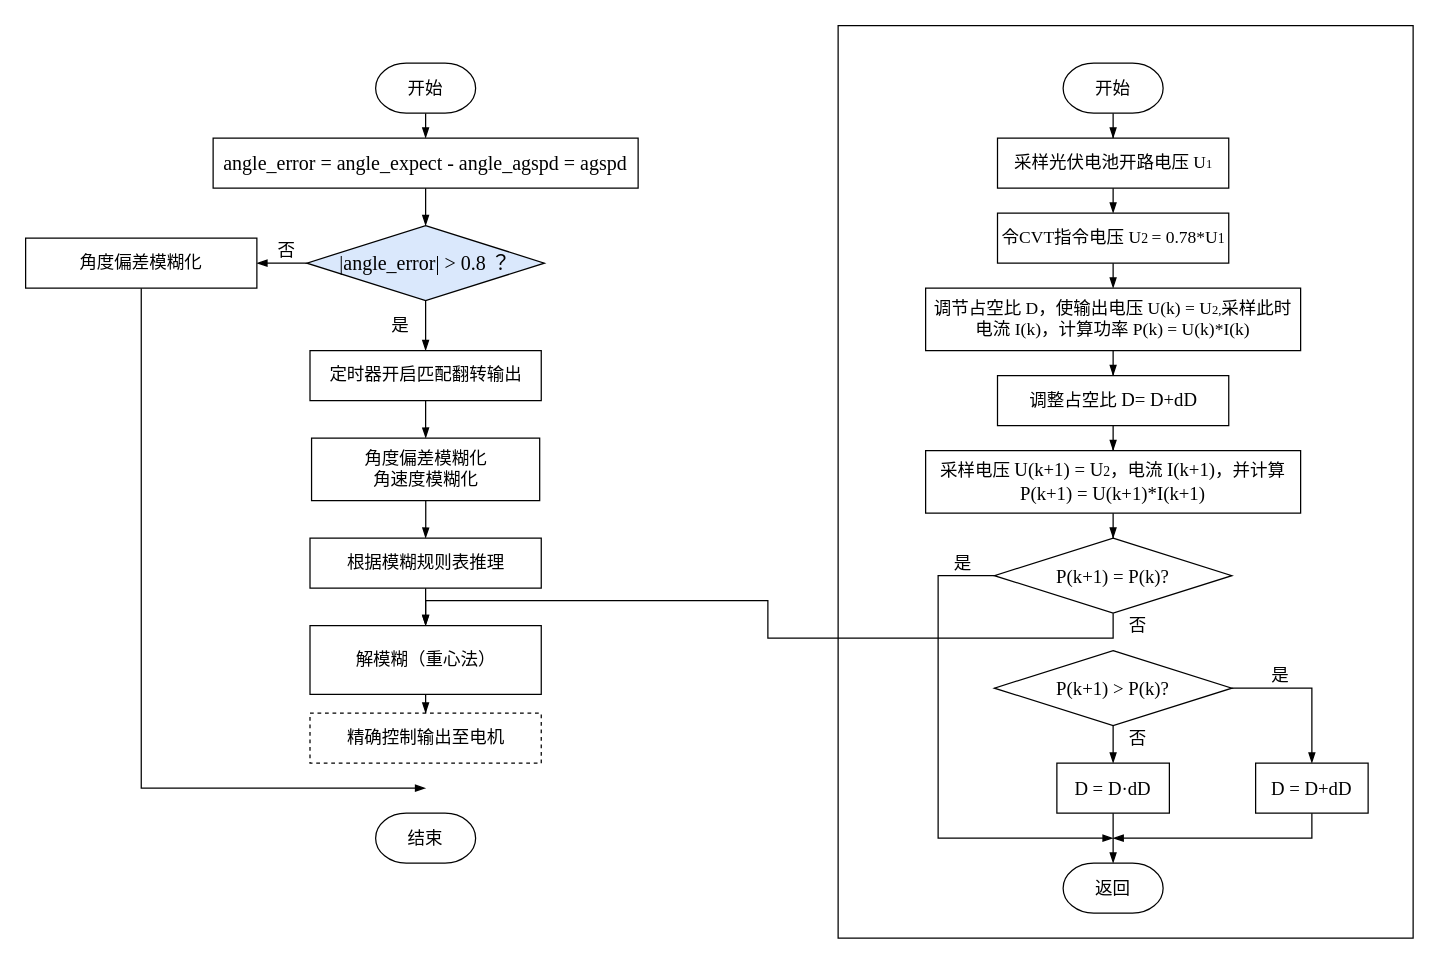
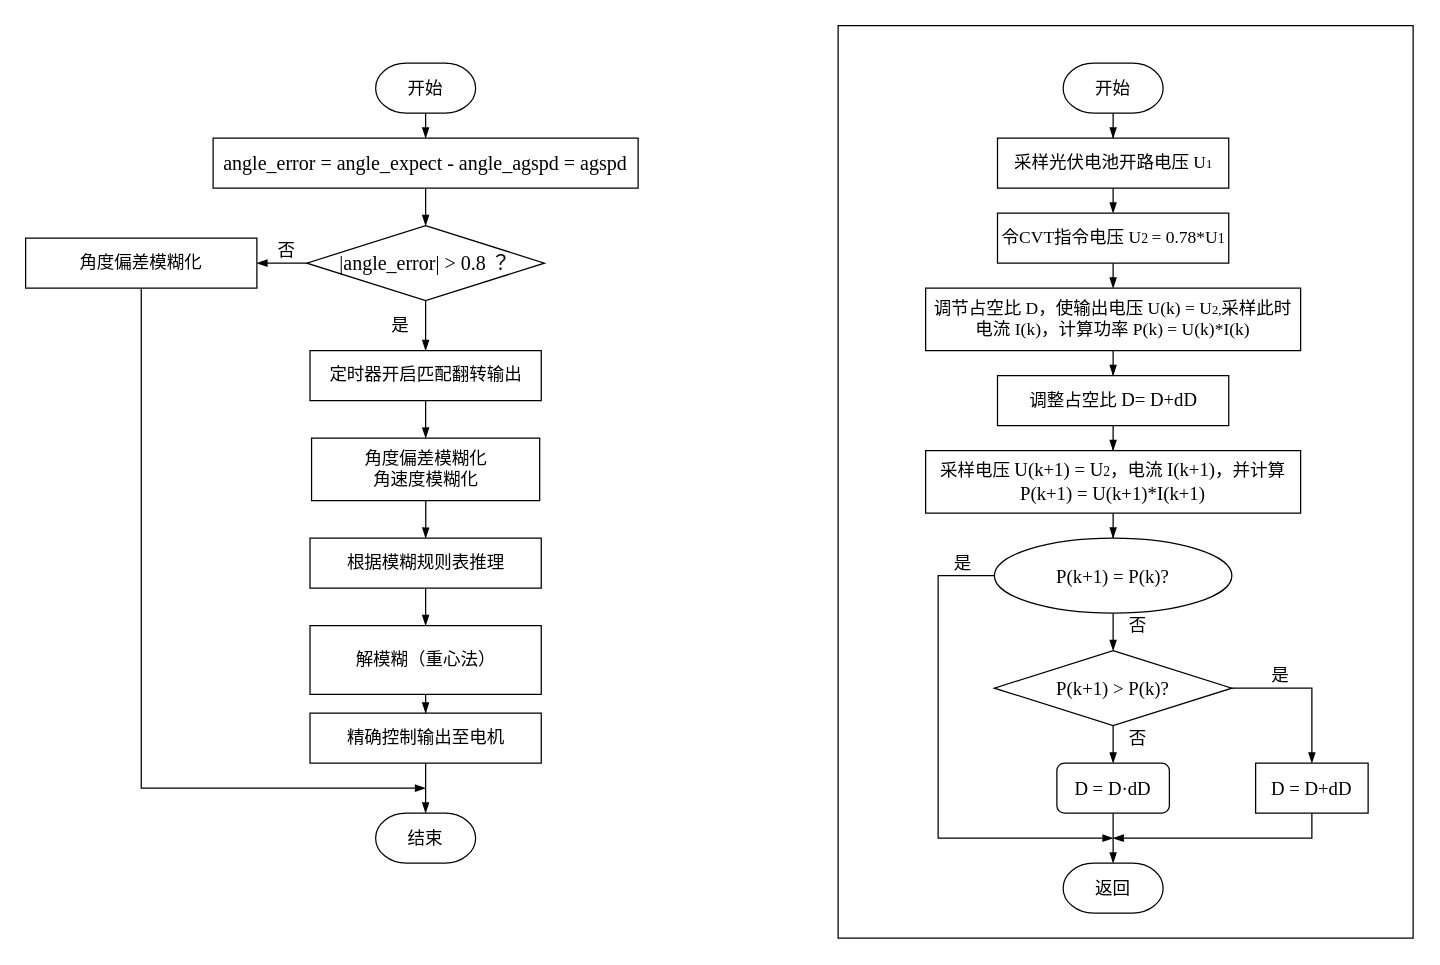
node "|angle_error| > 0.8 ？": fillcolor #dae8fc -> #ffffff
node "P(k+1) = P(k)?": shape diamond -> ellipse
edge "P(k+1) = P(k)?" -> "解模糊（重心法）": now "P(k+1) = P(k)?" -> "P(k+1) > P(k)?"
node "精确控制输出至电机": style dashed -> solid
edge "精确控制输出至电机" -> "结束": added
node "D = D·dD": shape rectangle -> rounded rectangle
